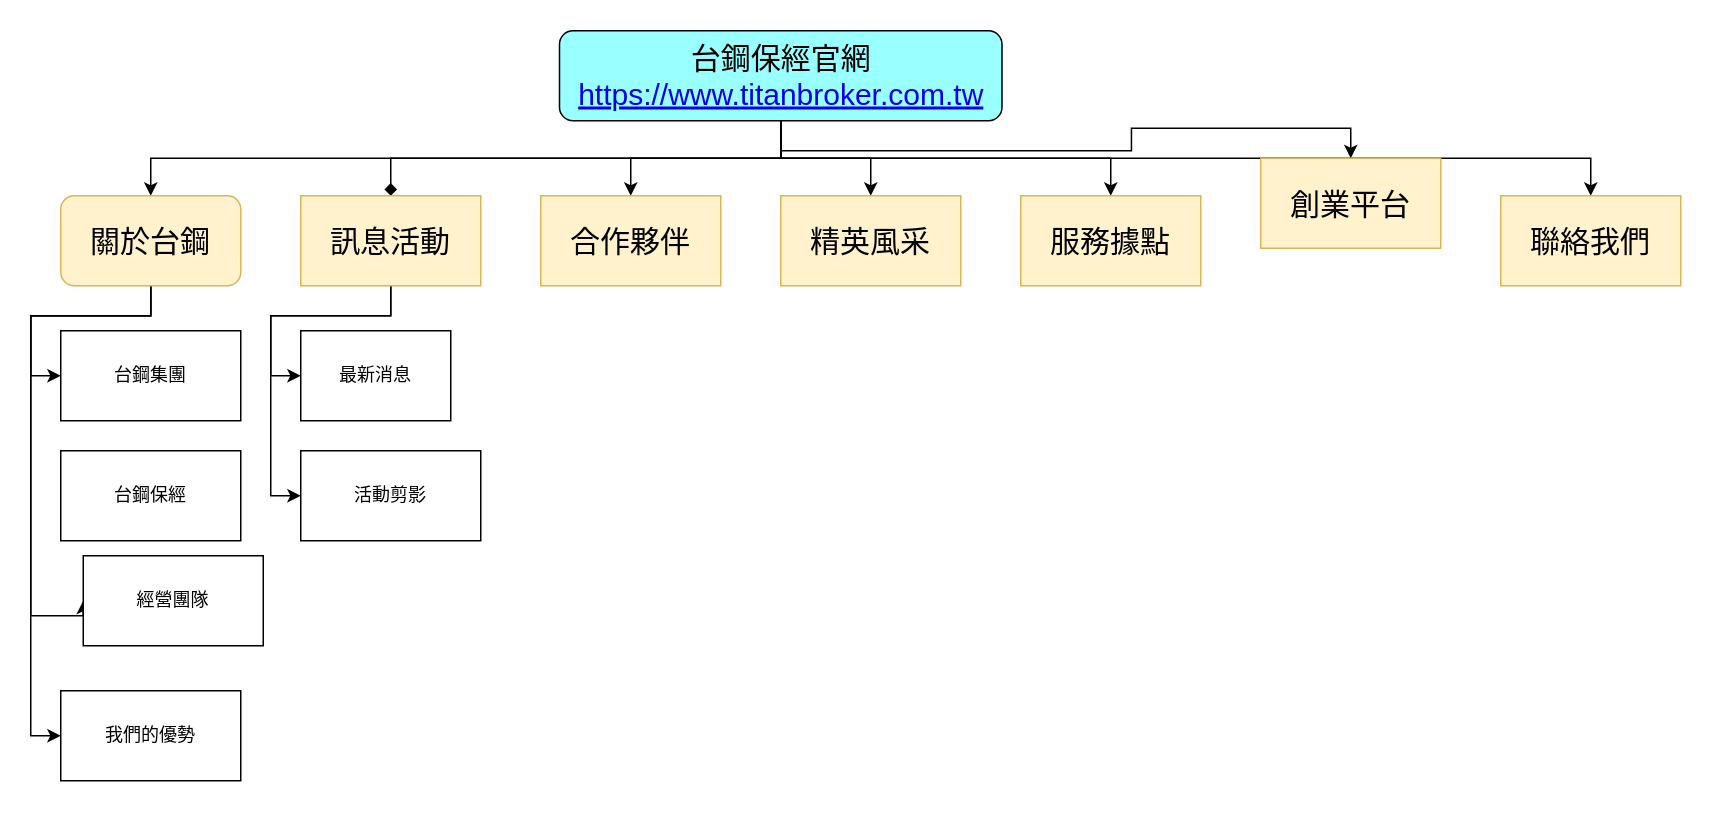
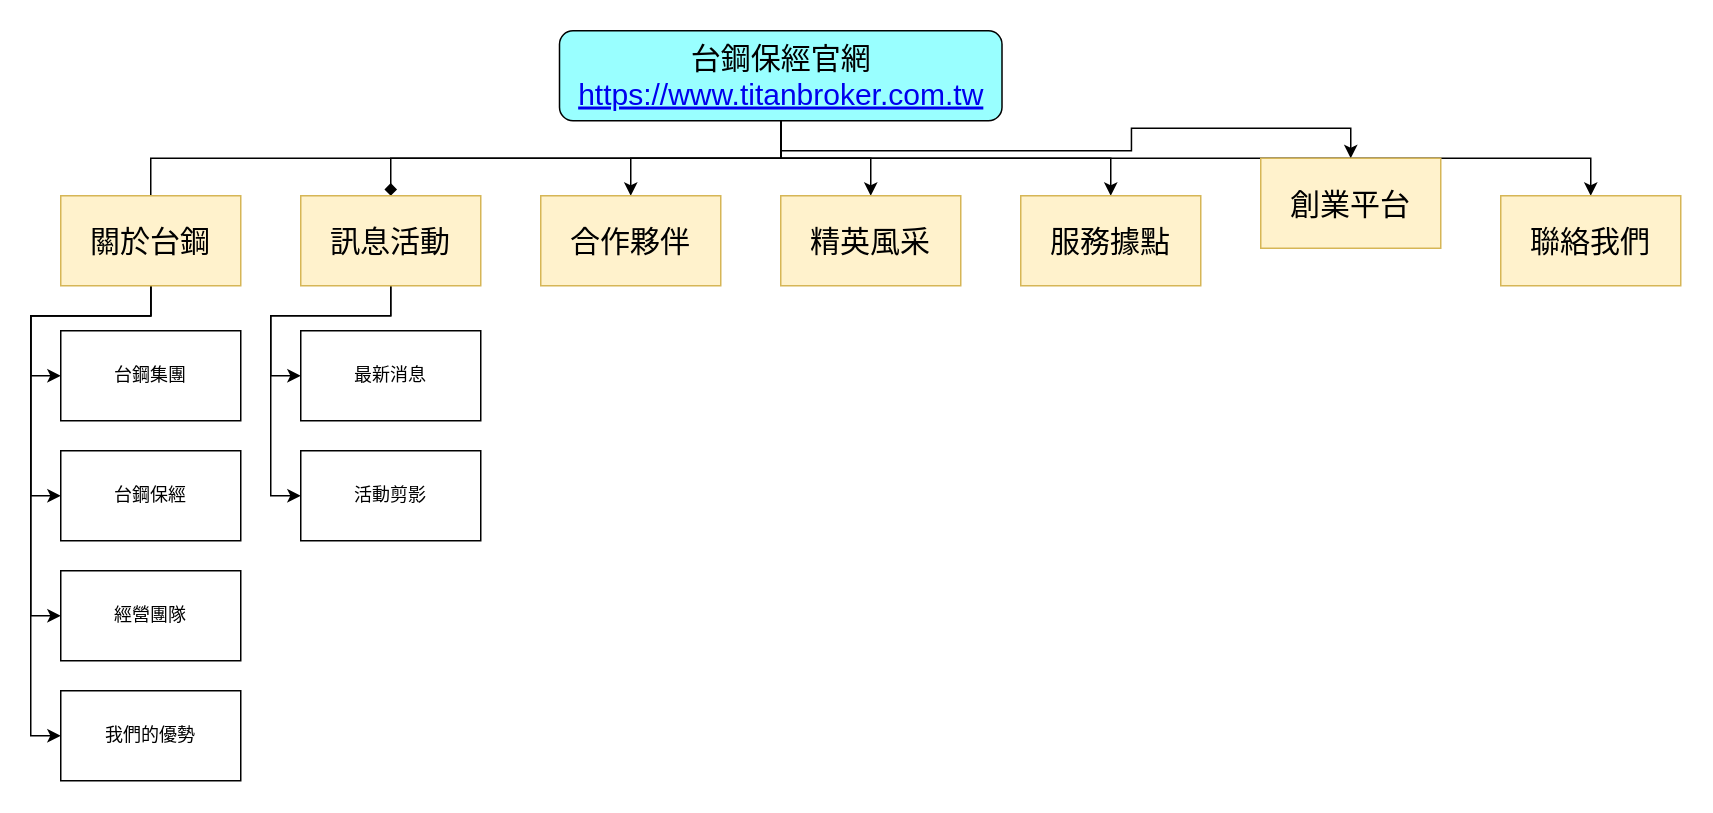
edge "台鋼保經官網https://www.titanbroker.com.tw" -> "關於台鋼": arrowhead classic -> none
node "關於台鋼": shape rounded rectangle -> rectangle
node "最新消息": size 150x90 -> 180x90
edge "關於台鋼" -> "台鋼保經": added
node "經營團隊": moved (173, 601) -> (151, 616)
